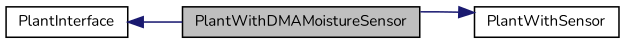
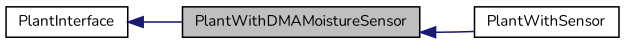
edge "PlantWithDMAMoistureSensor" -> "PlantWithSensor": reversed
